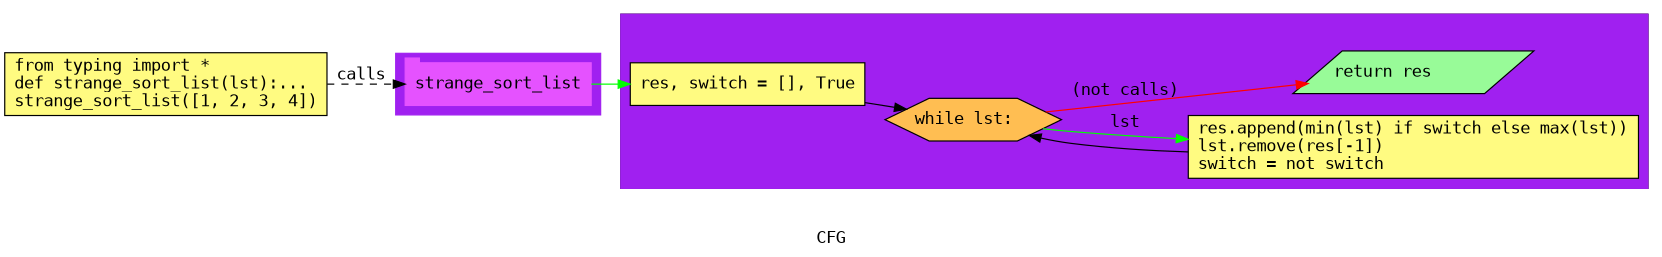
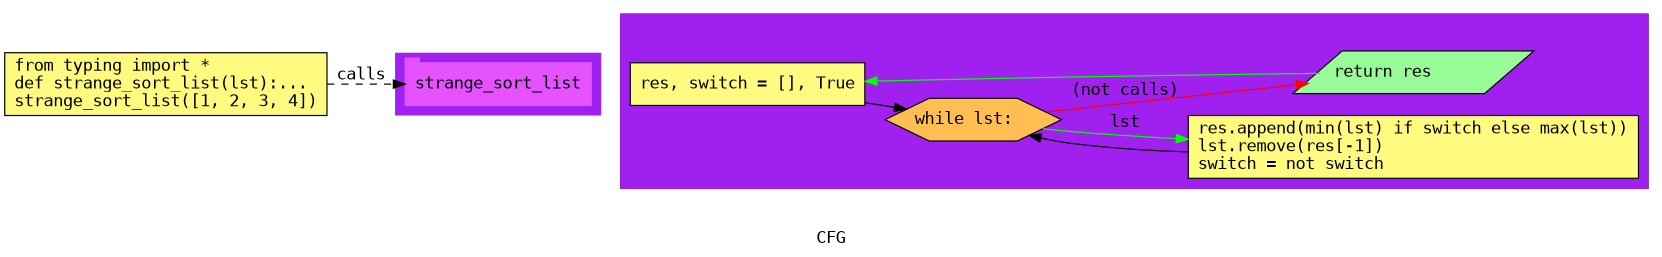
edge "strange_sort_list" -> "res, switch = [], True": now "return res" -> "res, switch = [], True"
